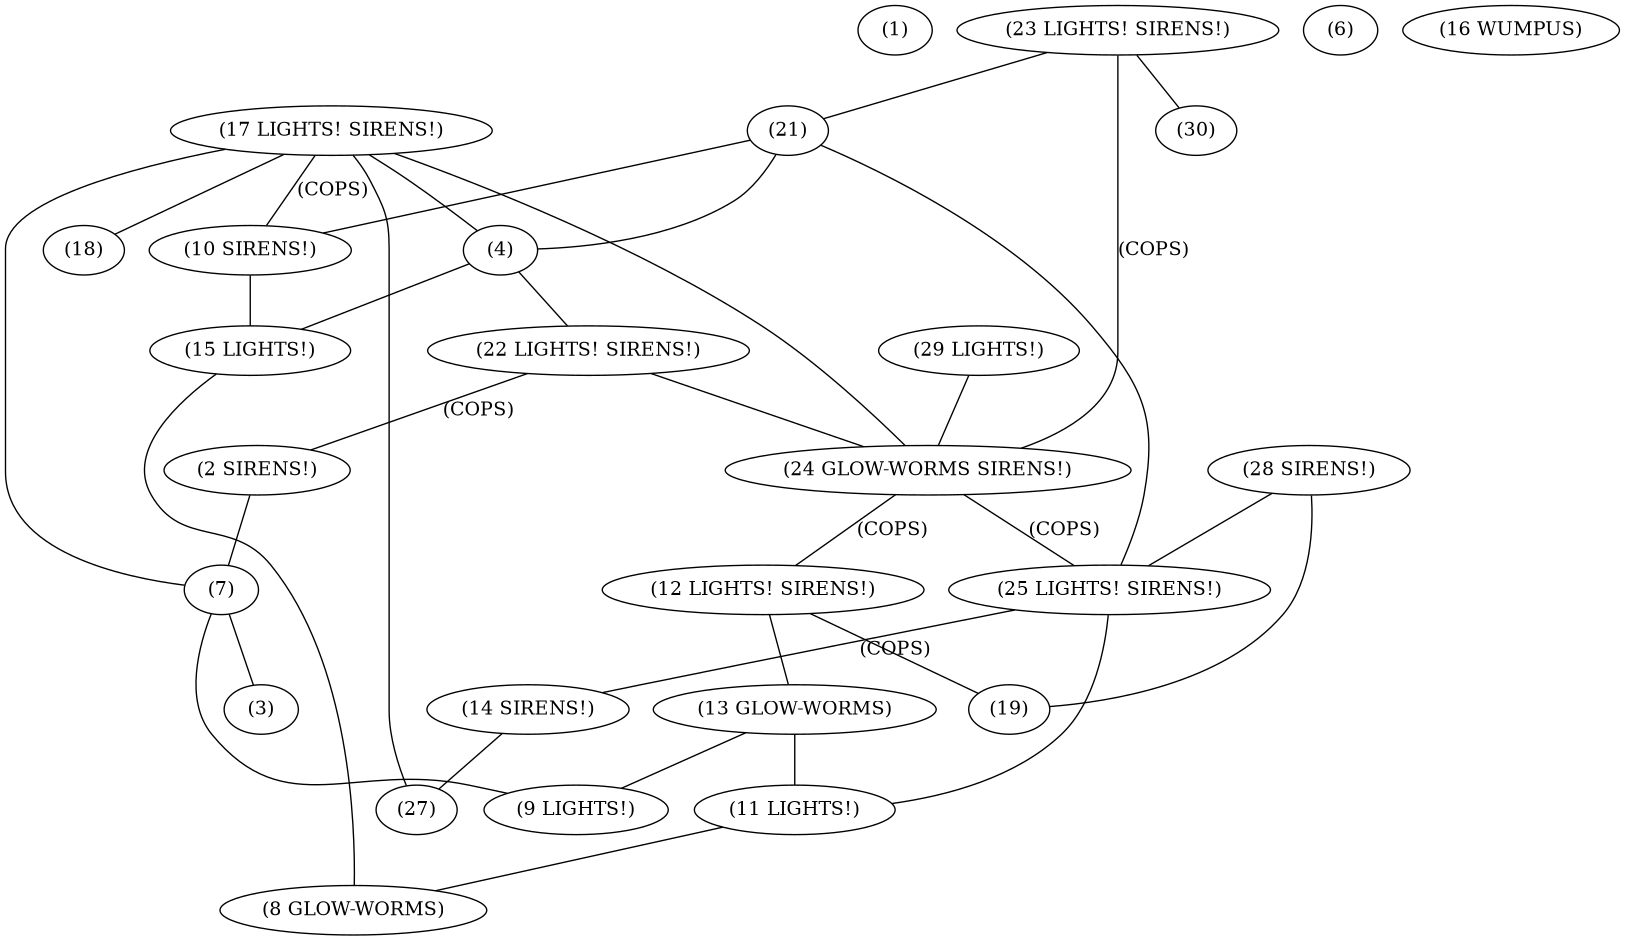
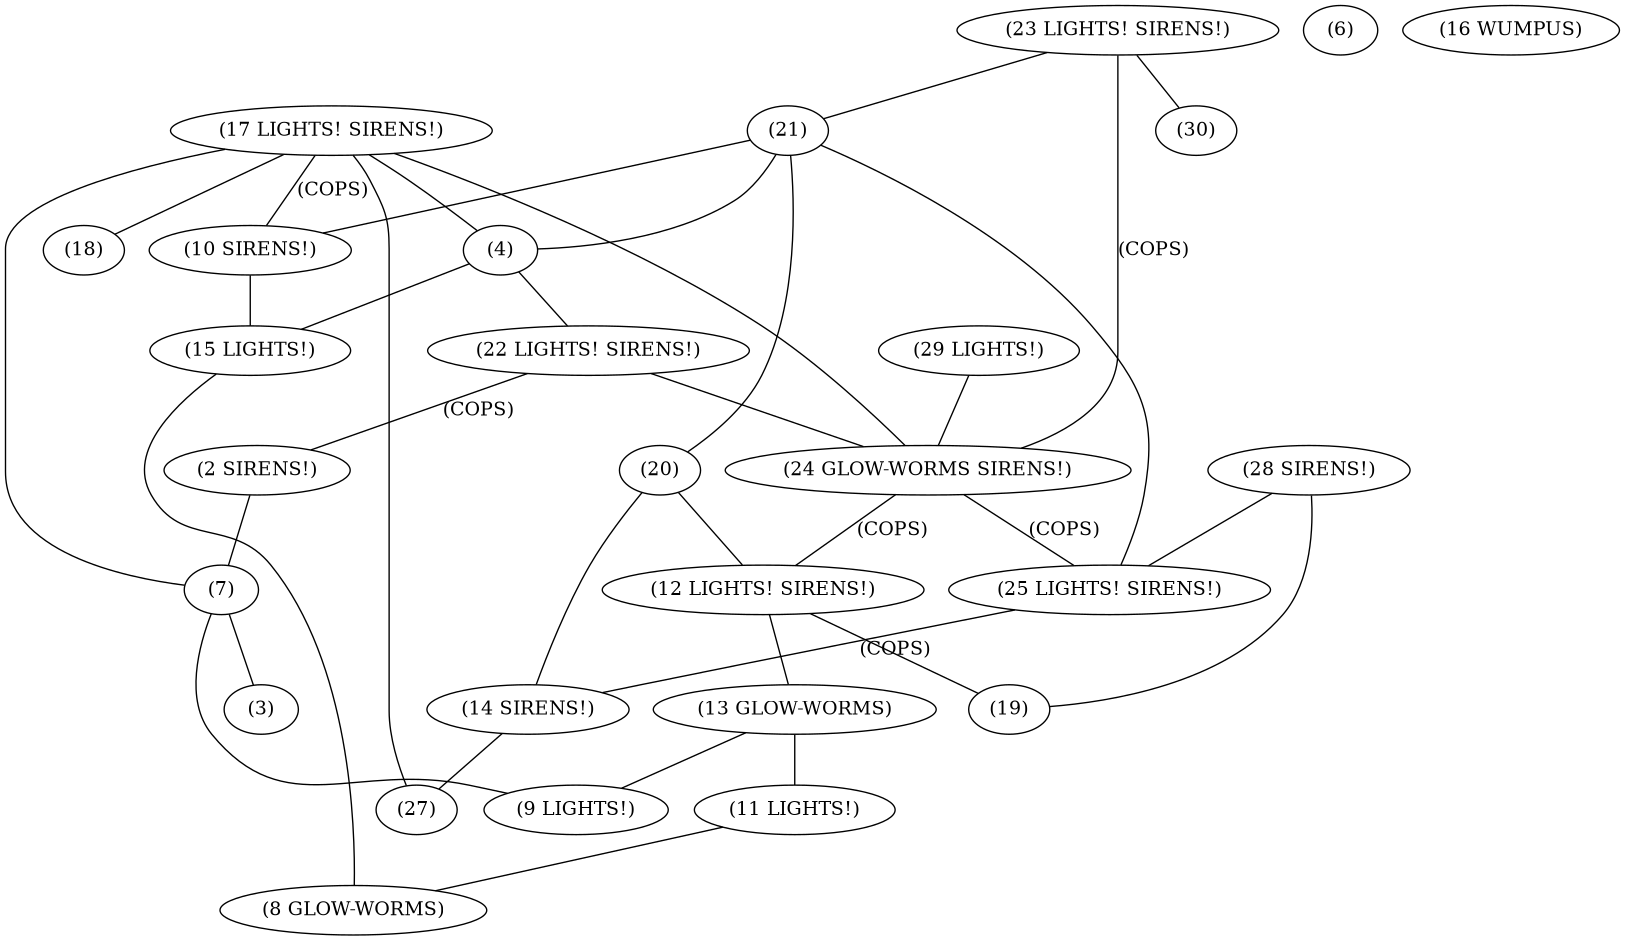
node "(1)": removed
node "(20)": added
edge "(25 LIGHTS! SIRENS!)" -- "(11 LIGHTS!)": removed
